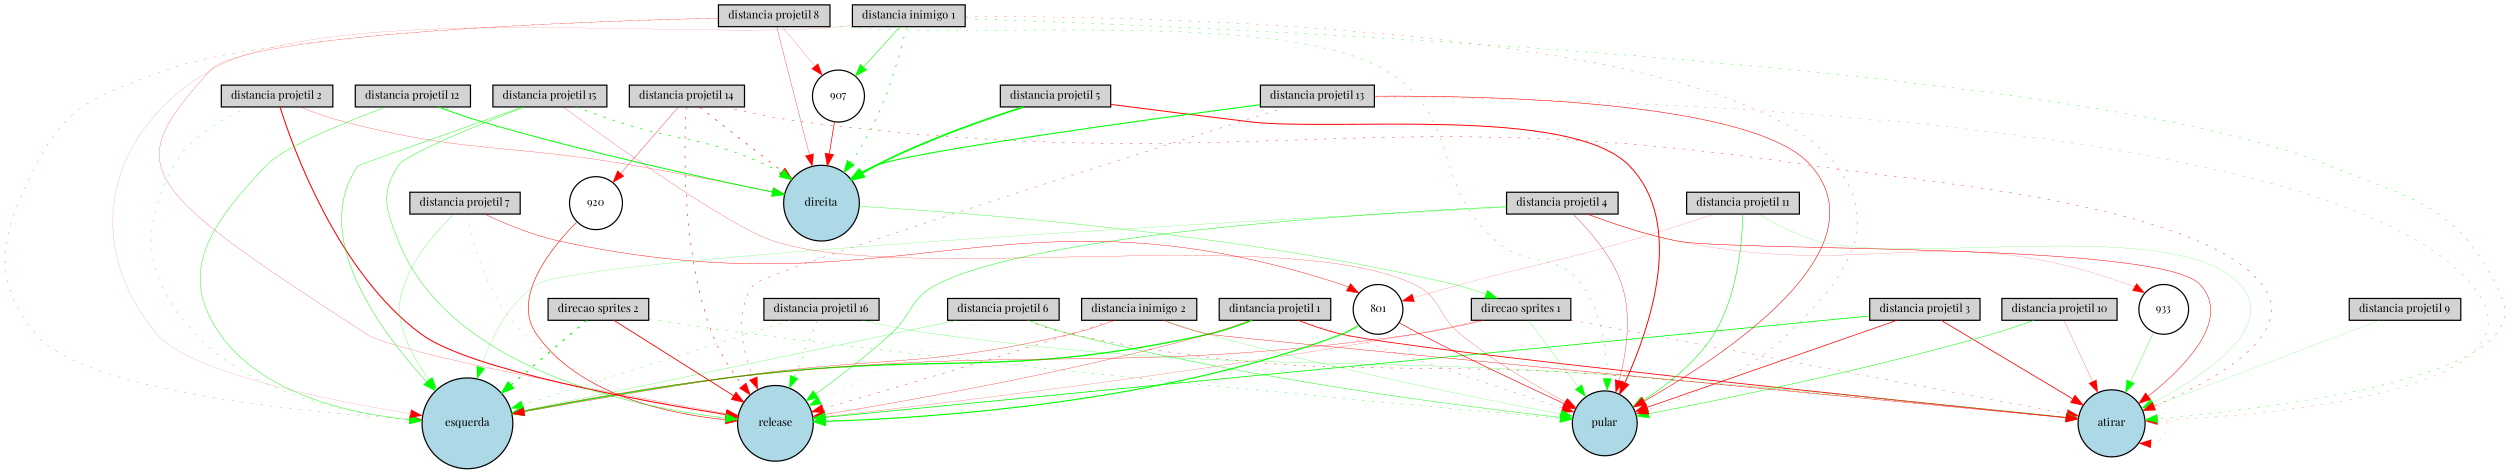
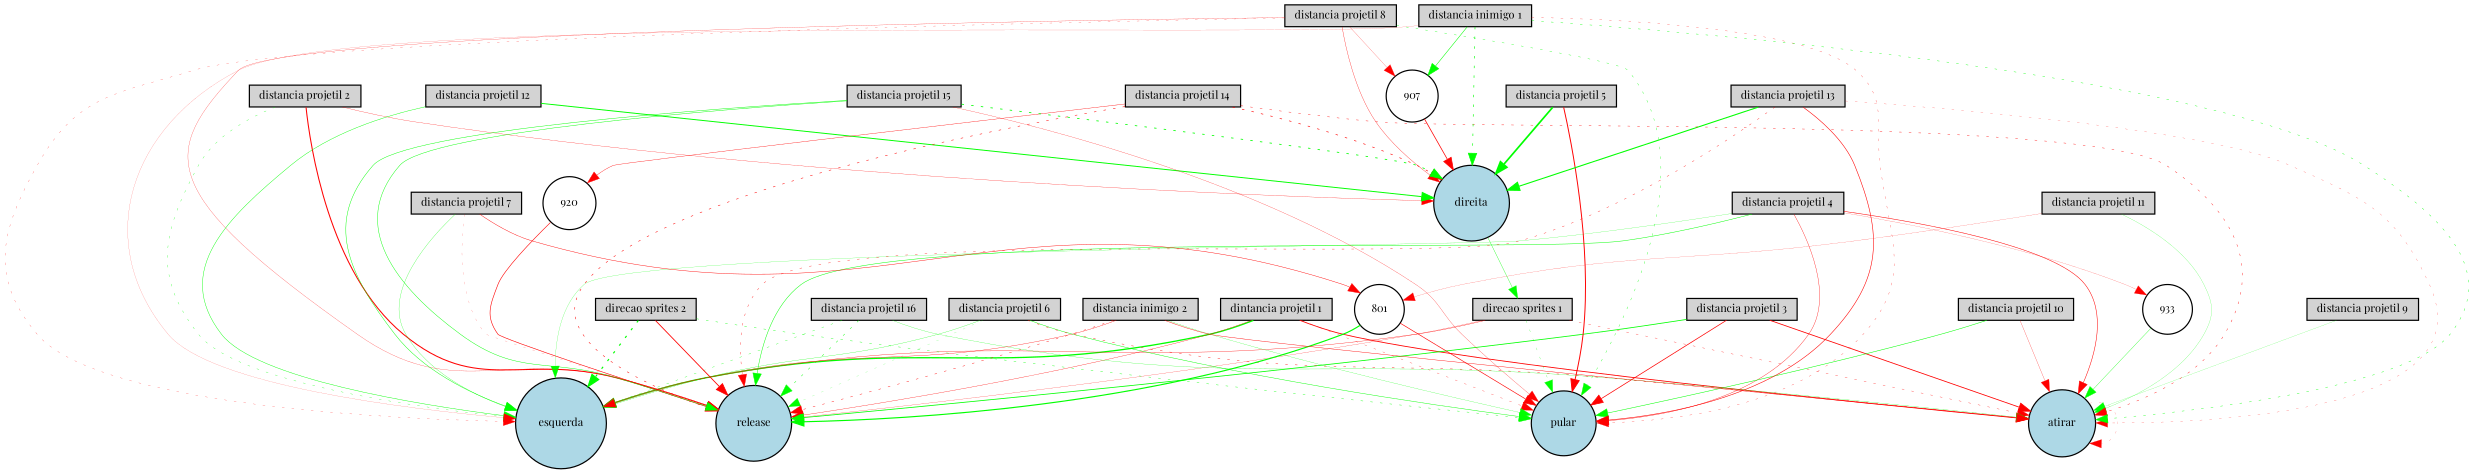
edge "distancia projetil 11" -> "pular": removed
edge "direcao sprites 1" -> "pular": style solid -> dotted
